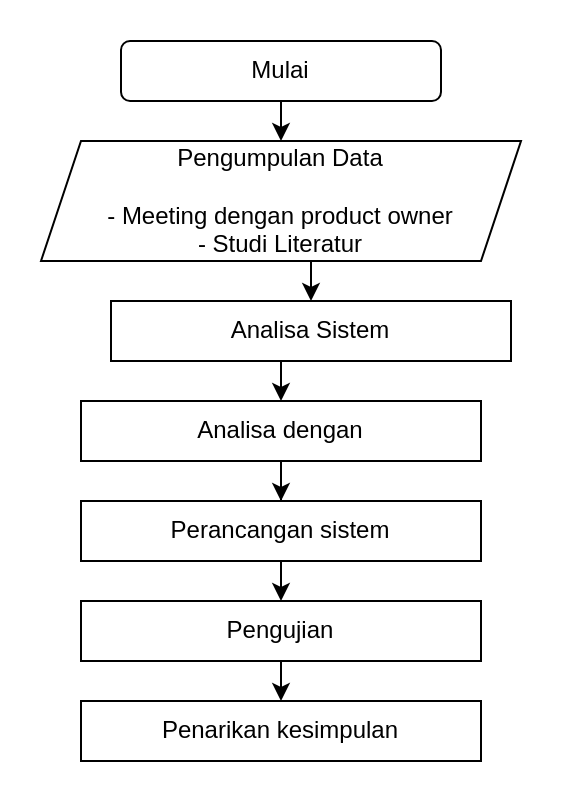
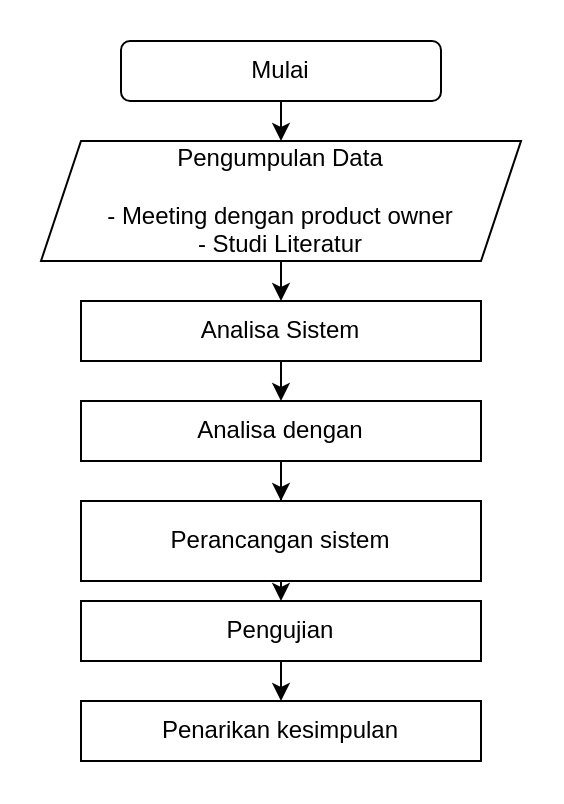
node "Analisa Sistem": moved (311, 331) -> (281, 331)
node "Perancangan sistem": size 400x60 -> 400x80
